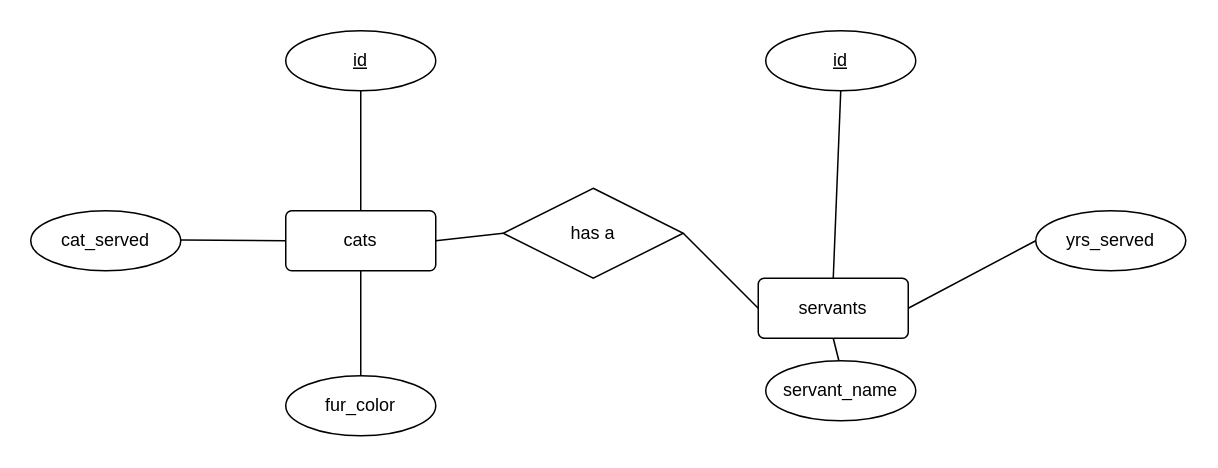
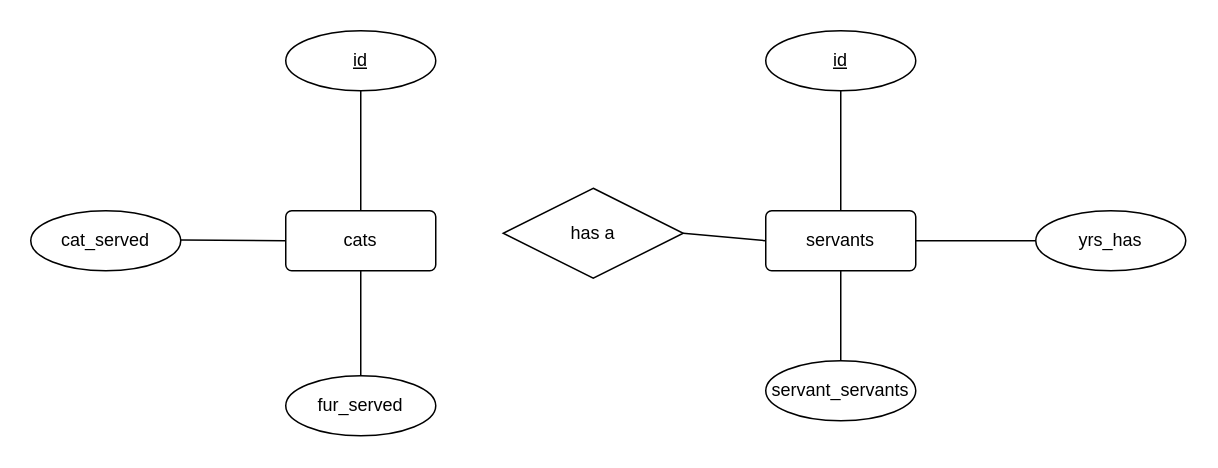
edge "has a" -- "cats": removed
node "yrs_served": label "yrs_served" -> "yrs_has"
node "servants": moved (833, 308) -> (841, 241)
node "servant_name": label "servant_name" -> "servant_servants"
node "fur_color": label "fur_color" -> "fur_served"
